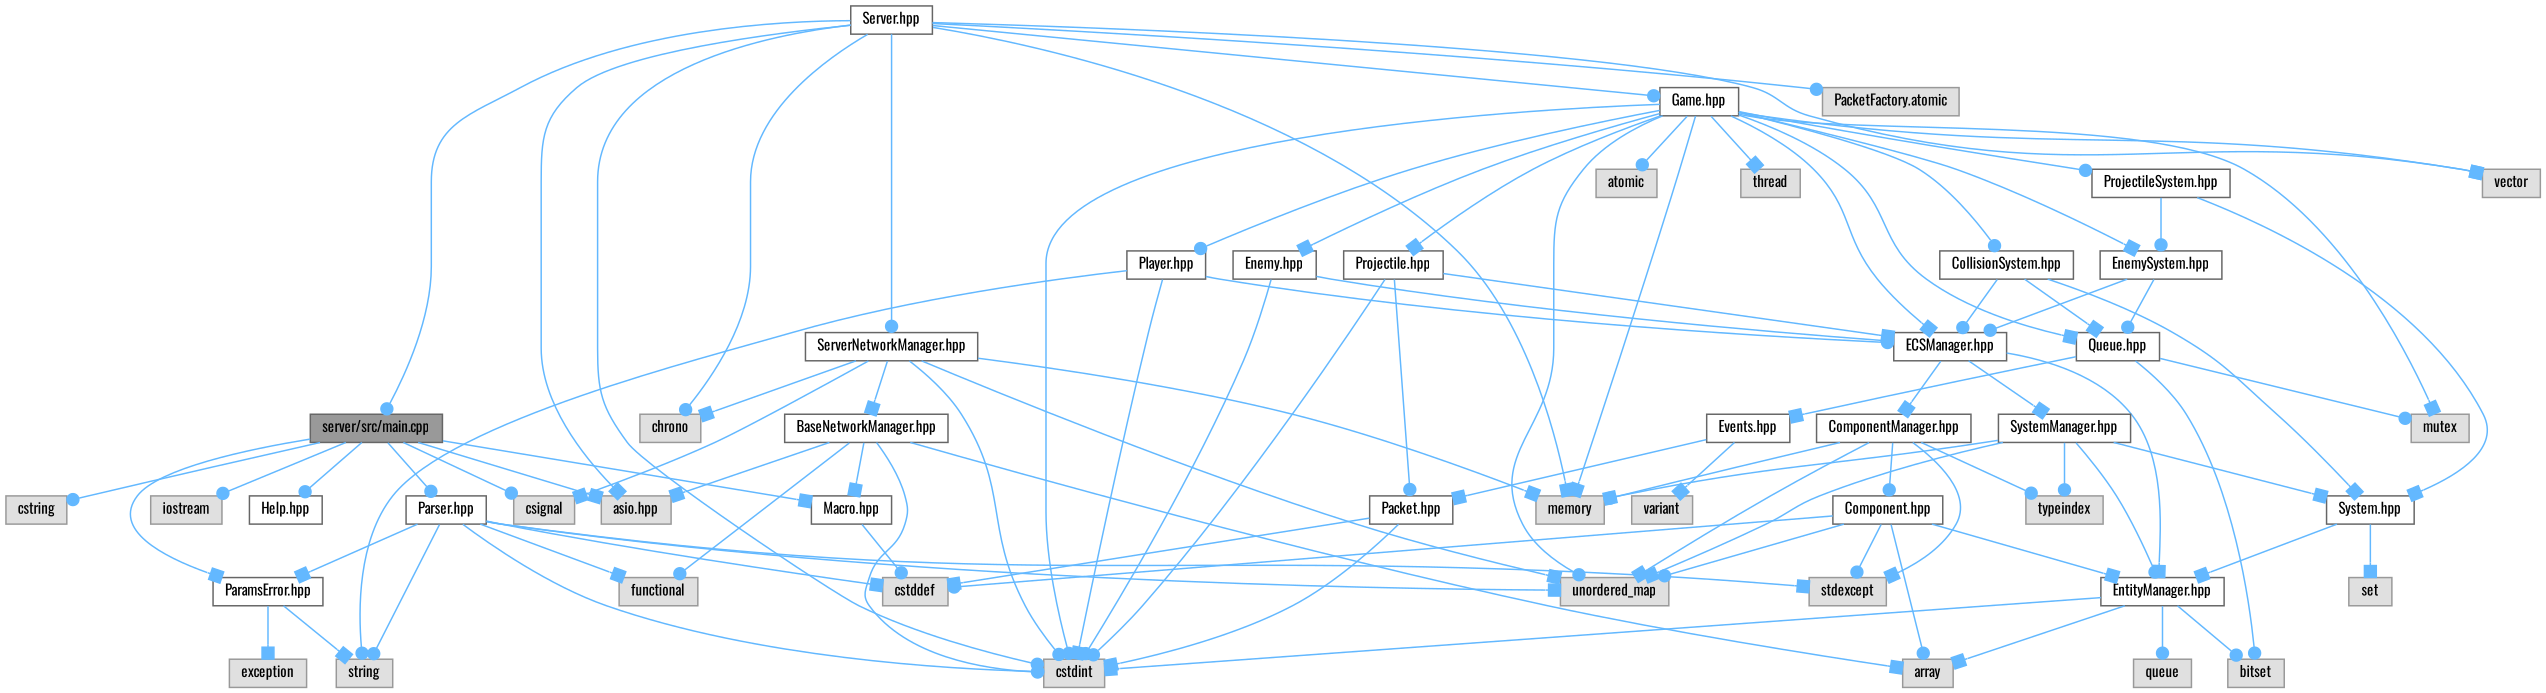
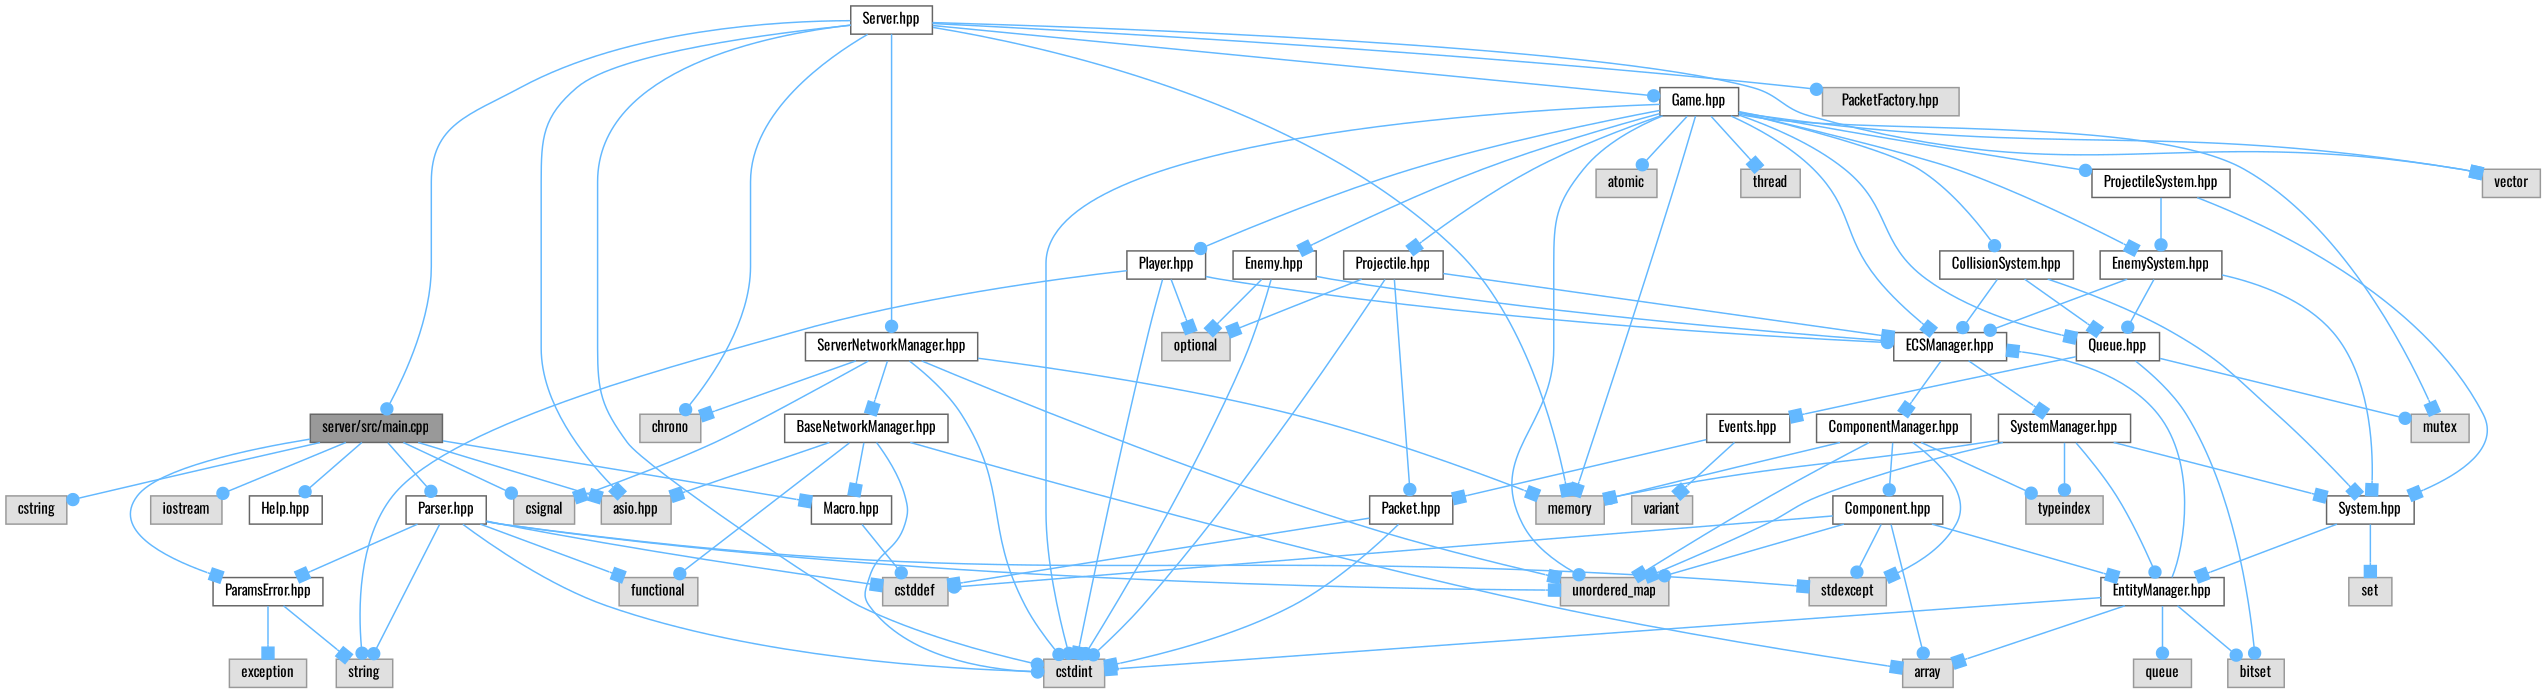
node "PacketFactory.atomic": label "PacketFactory.atomic" -> "PacketFactory.hpp"
edge "EnemySystem.hpp" -> "System.hpp": added
node "optional": added
edge "ECSManager.hpp" -> "EntityManager.hpp": reversed
